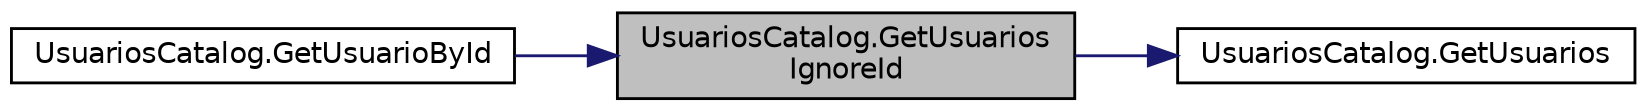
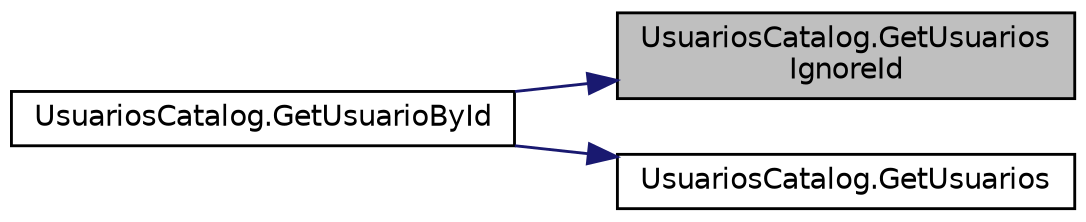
edge "UsuariosCatalog.GetUsuarios IgnoreId" -> "UsuariosCatalog.GetUsuarios": now "UsuariosCatalog.GetUsuarioById" -> "UsuariosCatalog.GetUsuarios"
